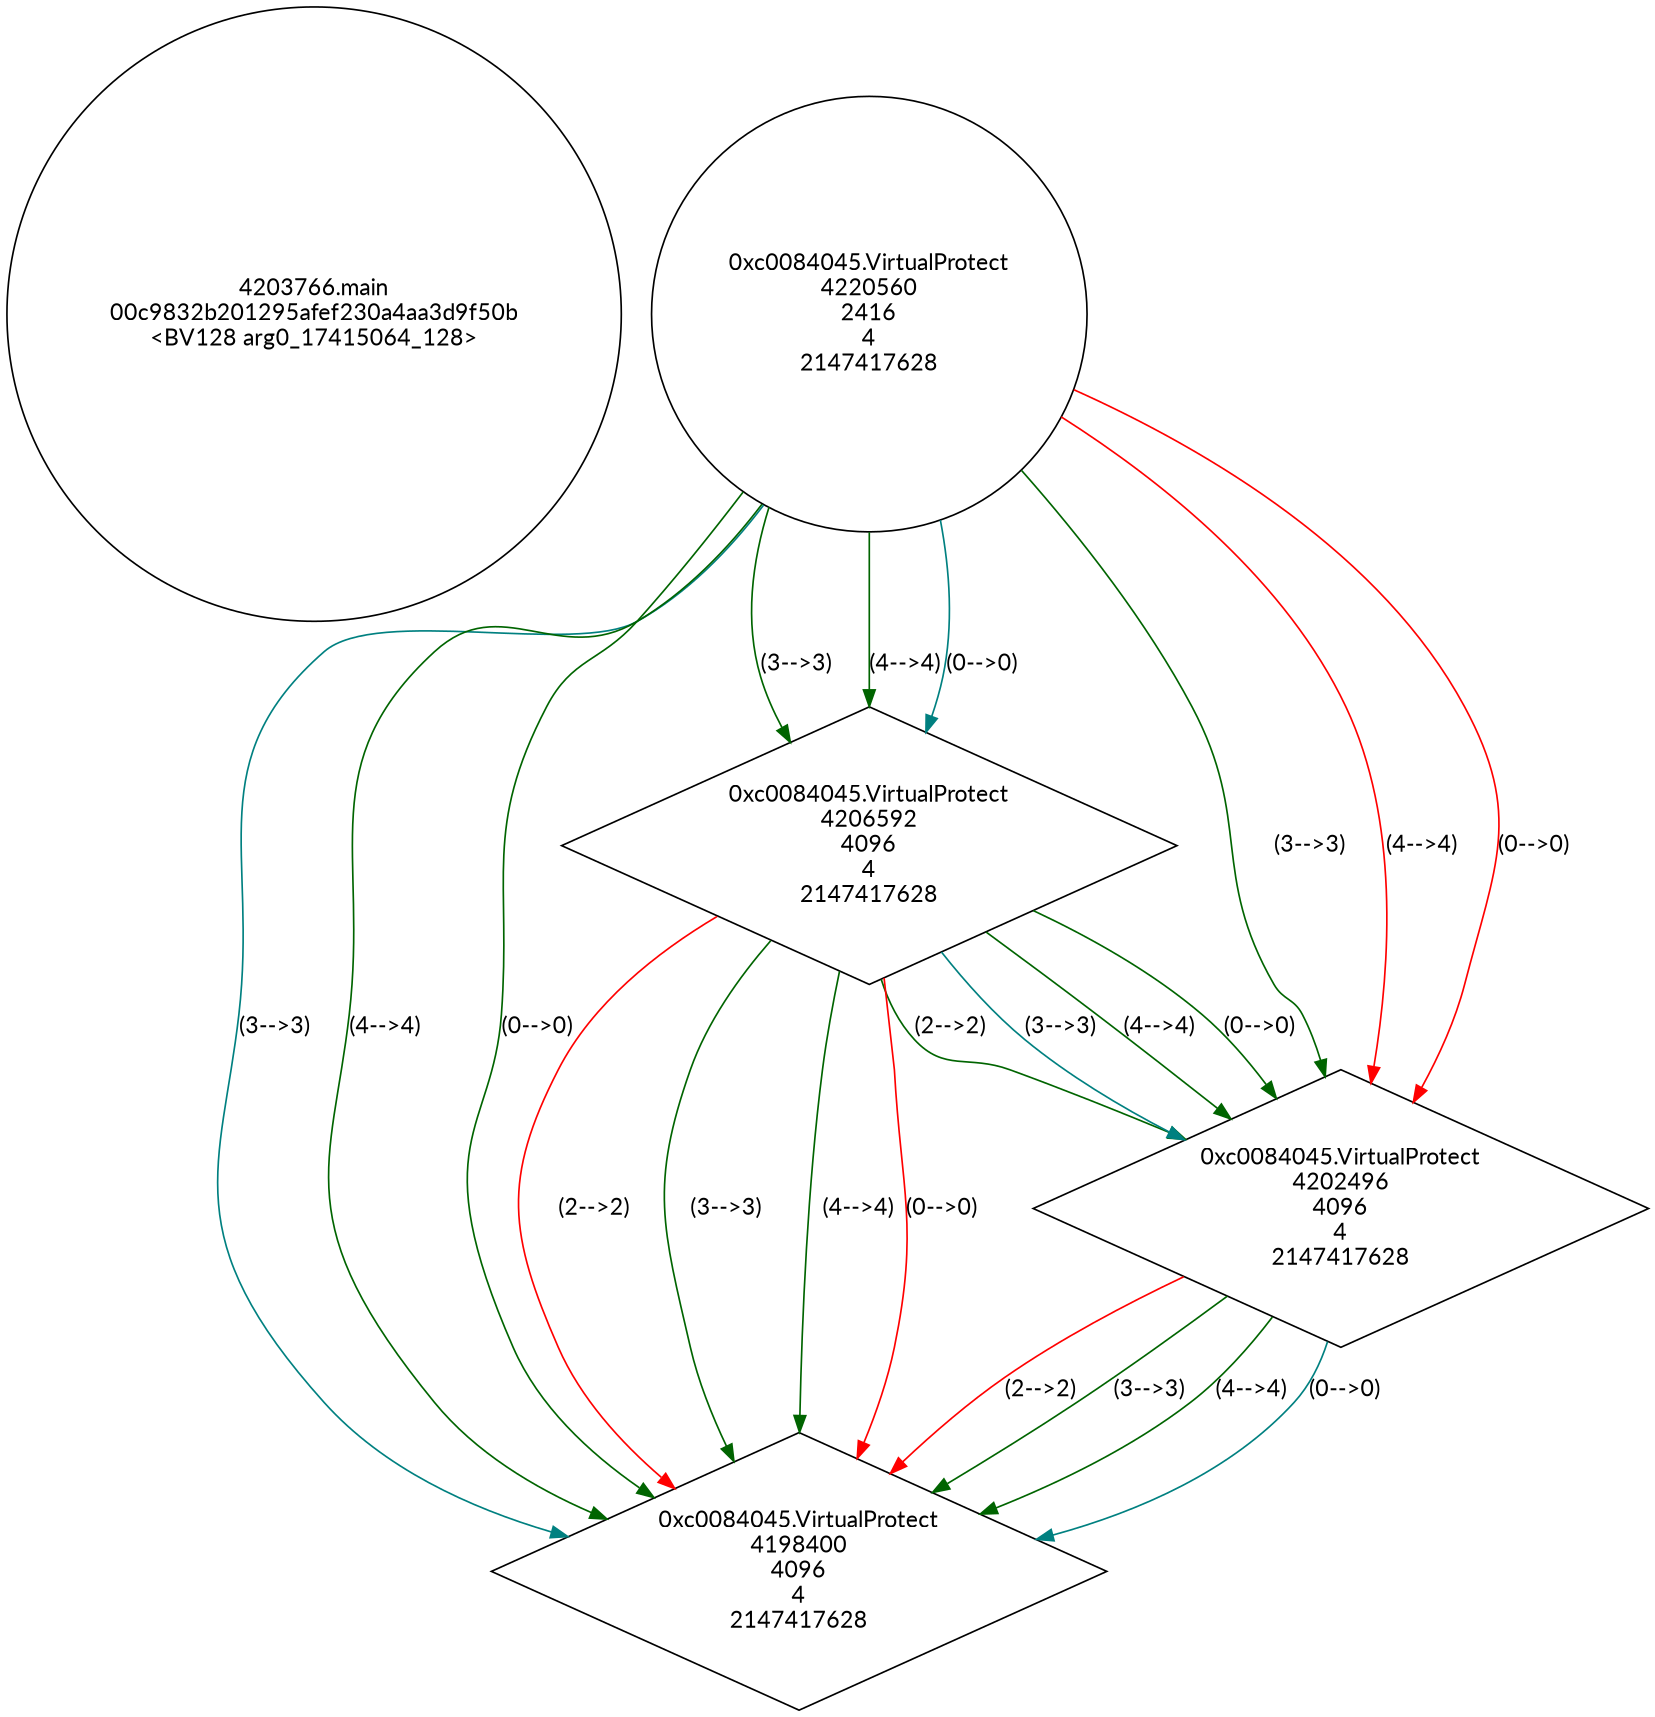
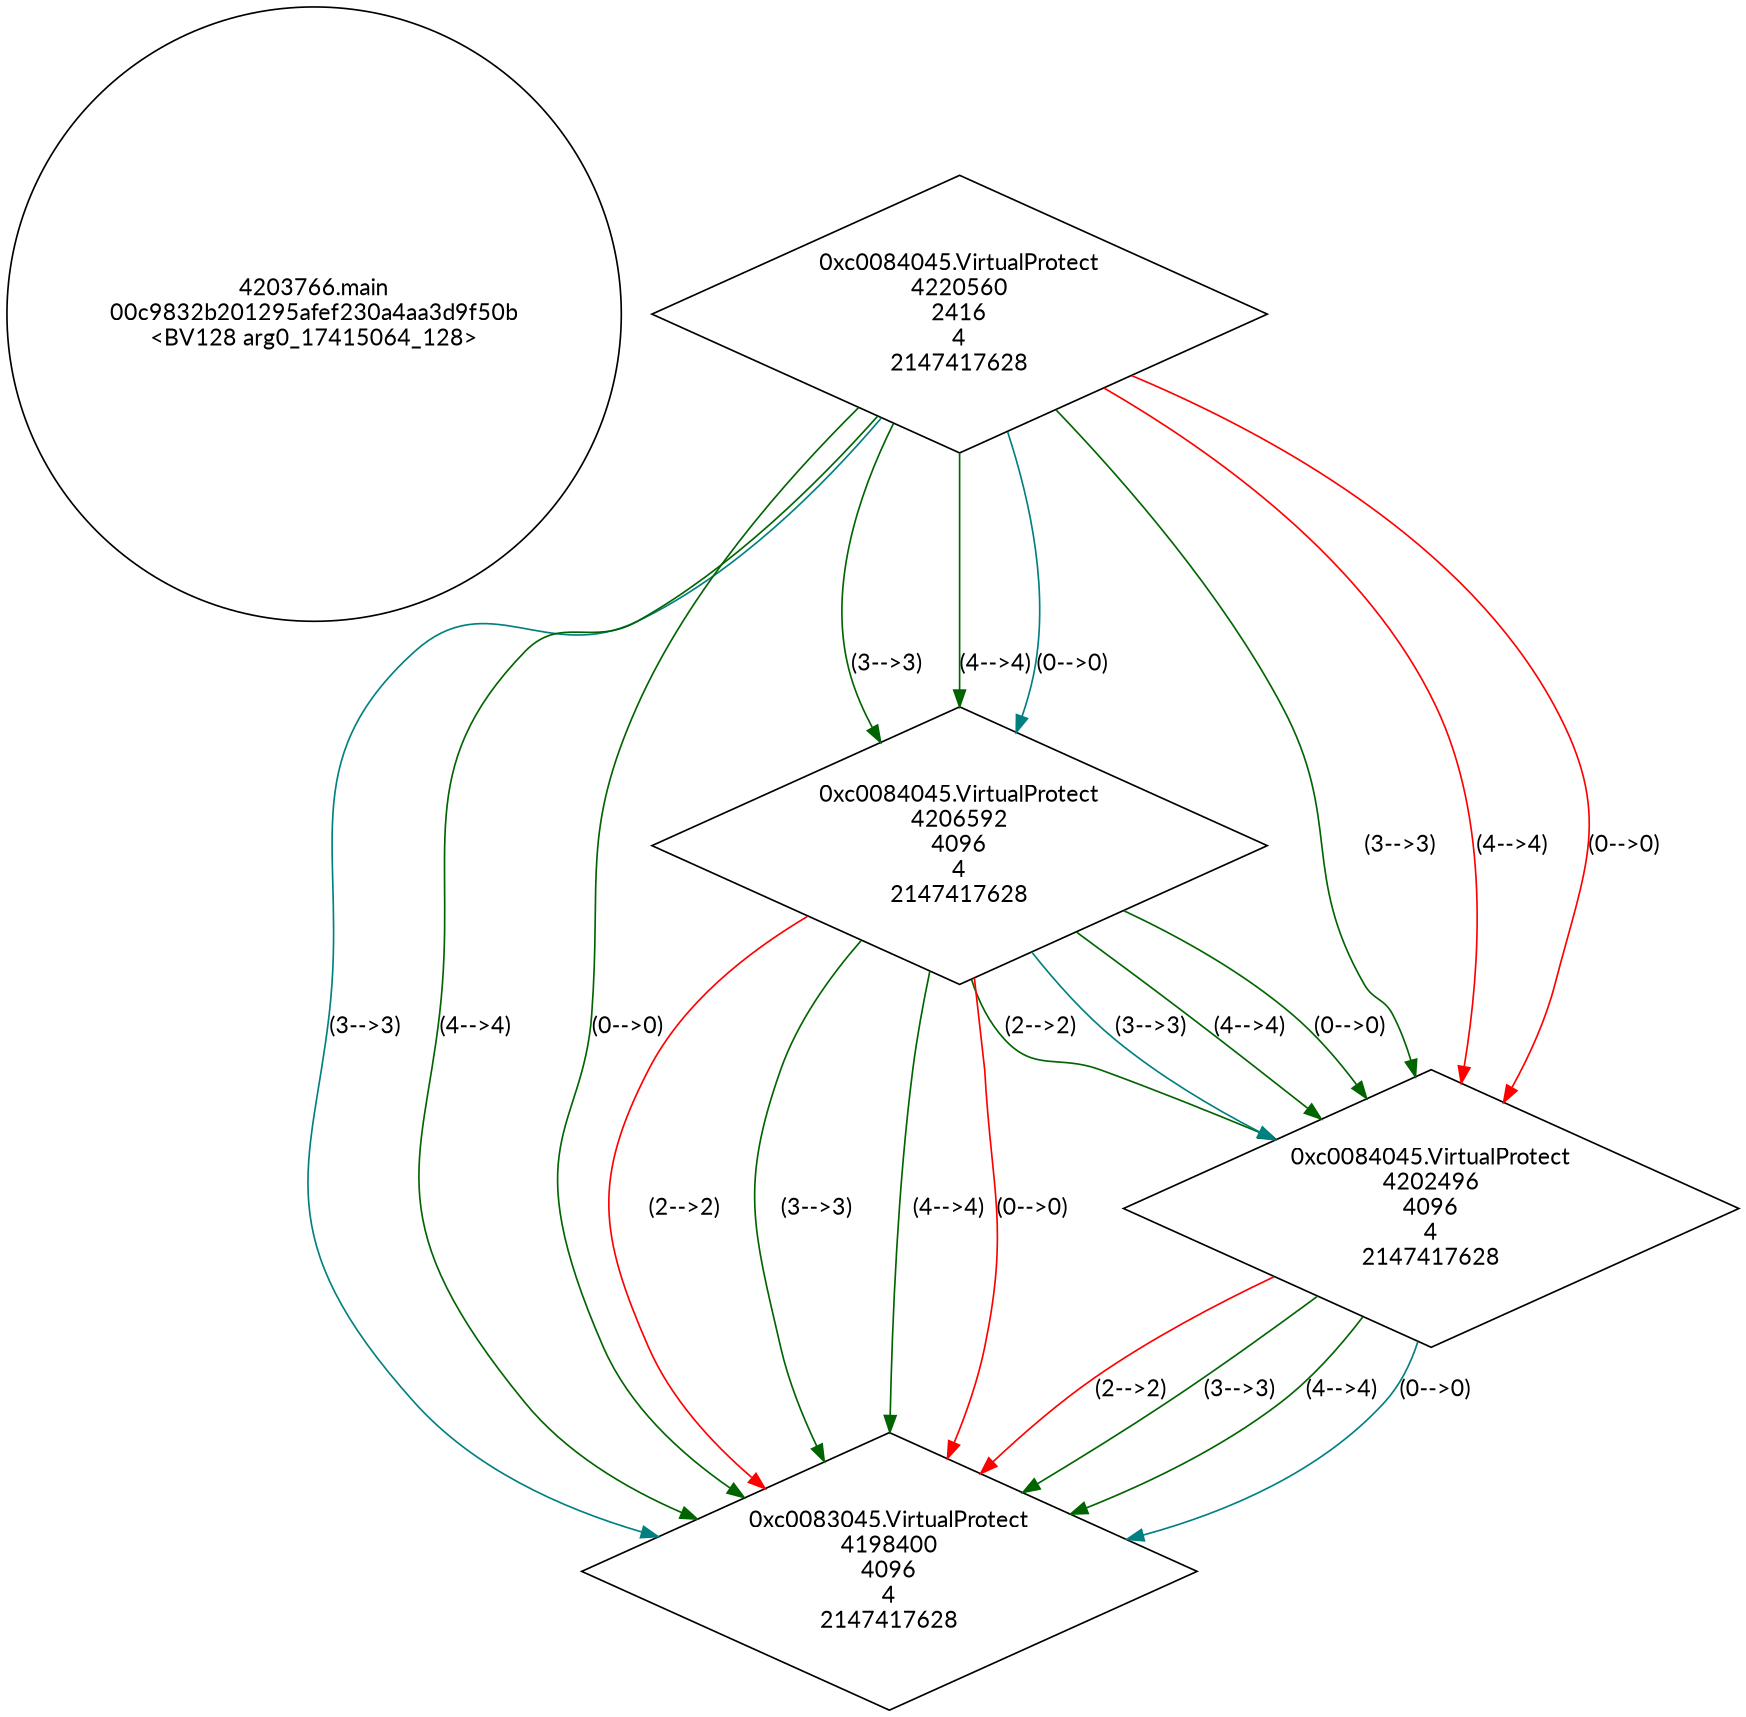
node "0xc0084045.VirtualProtect 4220560 2416 4 2147417628": shape circle -> diamond
node "0xc0084045.VirtualProtect 4198400 4096 4 2147417628": label "0xc0084045.VirtualProtect 4198400 4096 4 2147417628" -> "0xc0083045.VirtualProtect 4198400 4096 4 2147417628"
